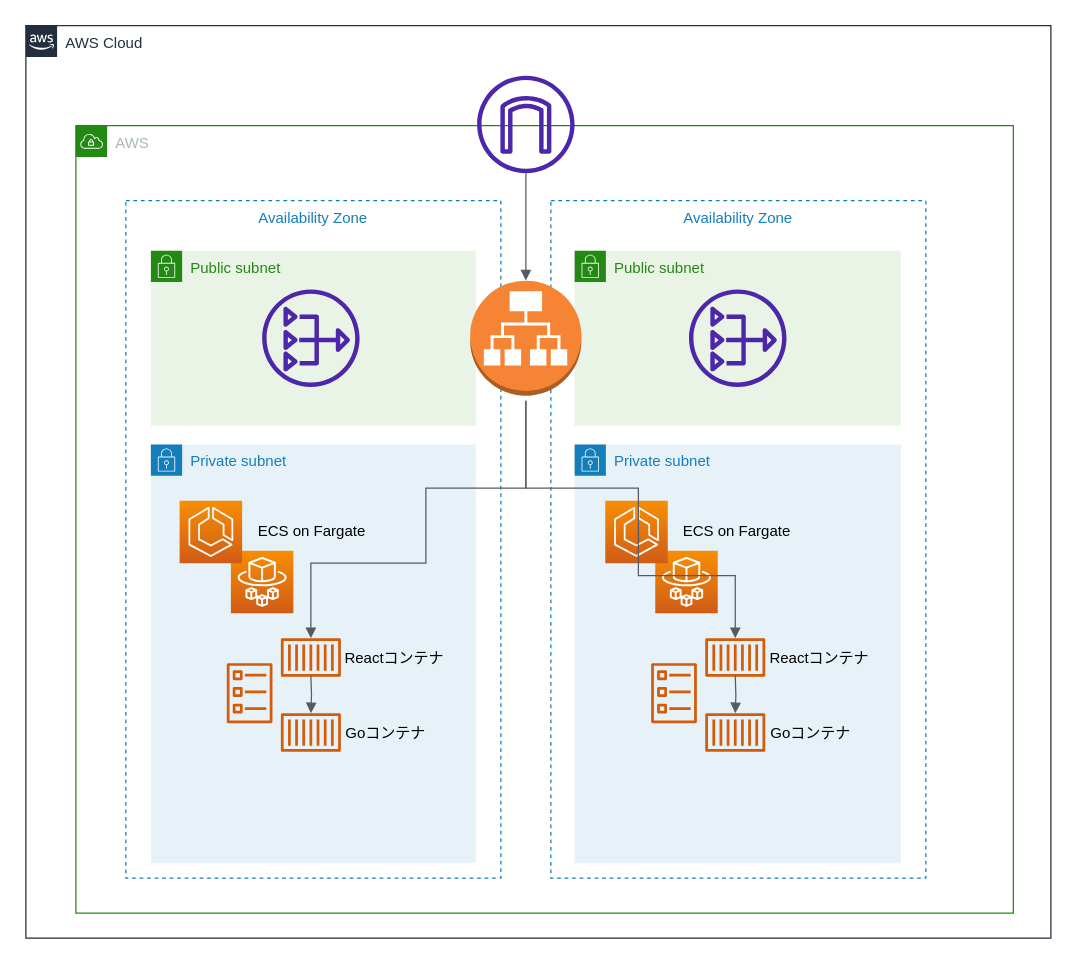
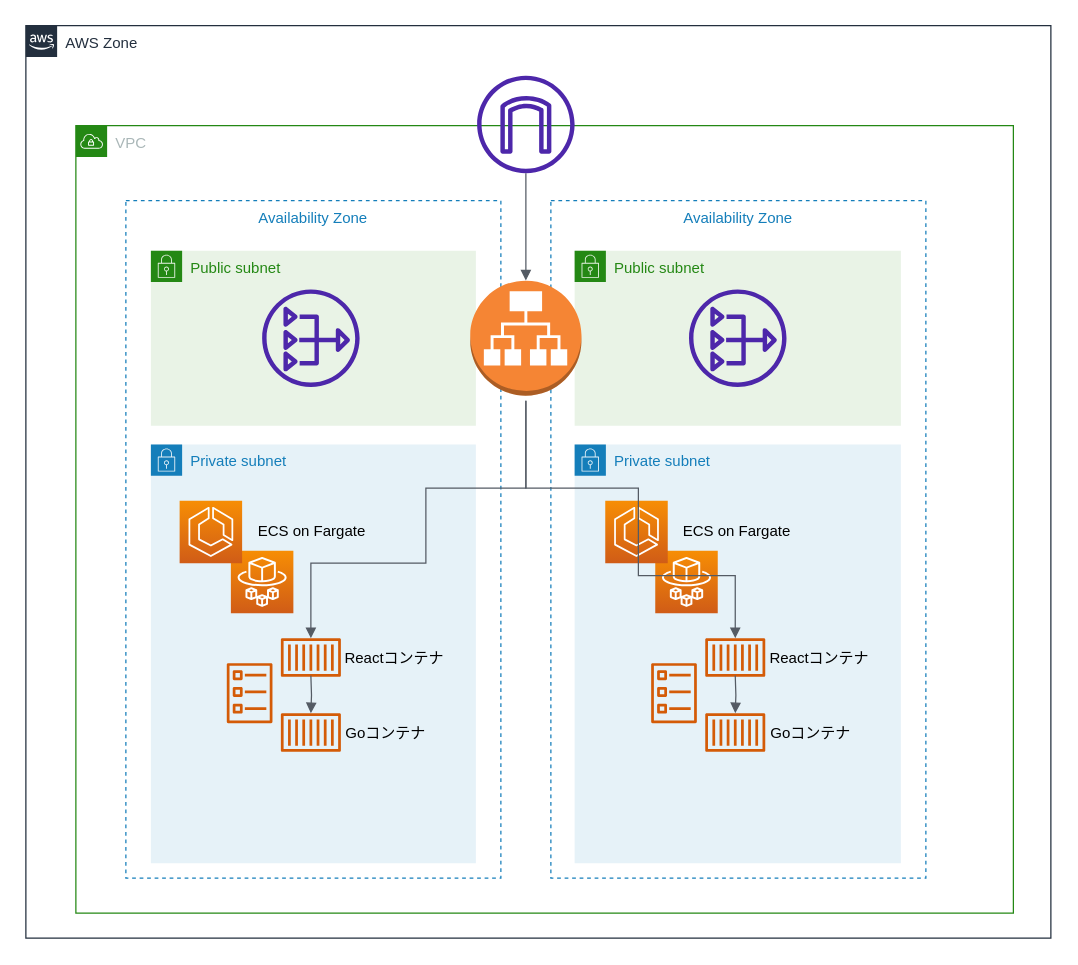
node "AWS Cloud": label "AWS Cloud" -> "AWS Zone"
node "AWS": label "AWS" -> "VPC"
